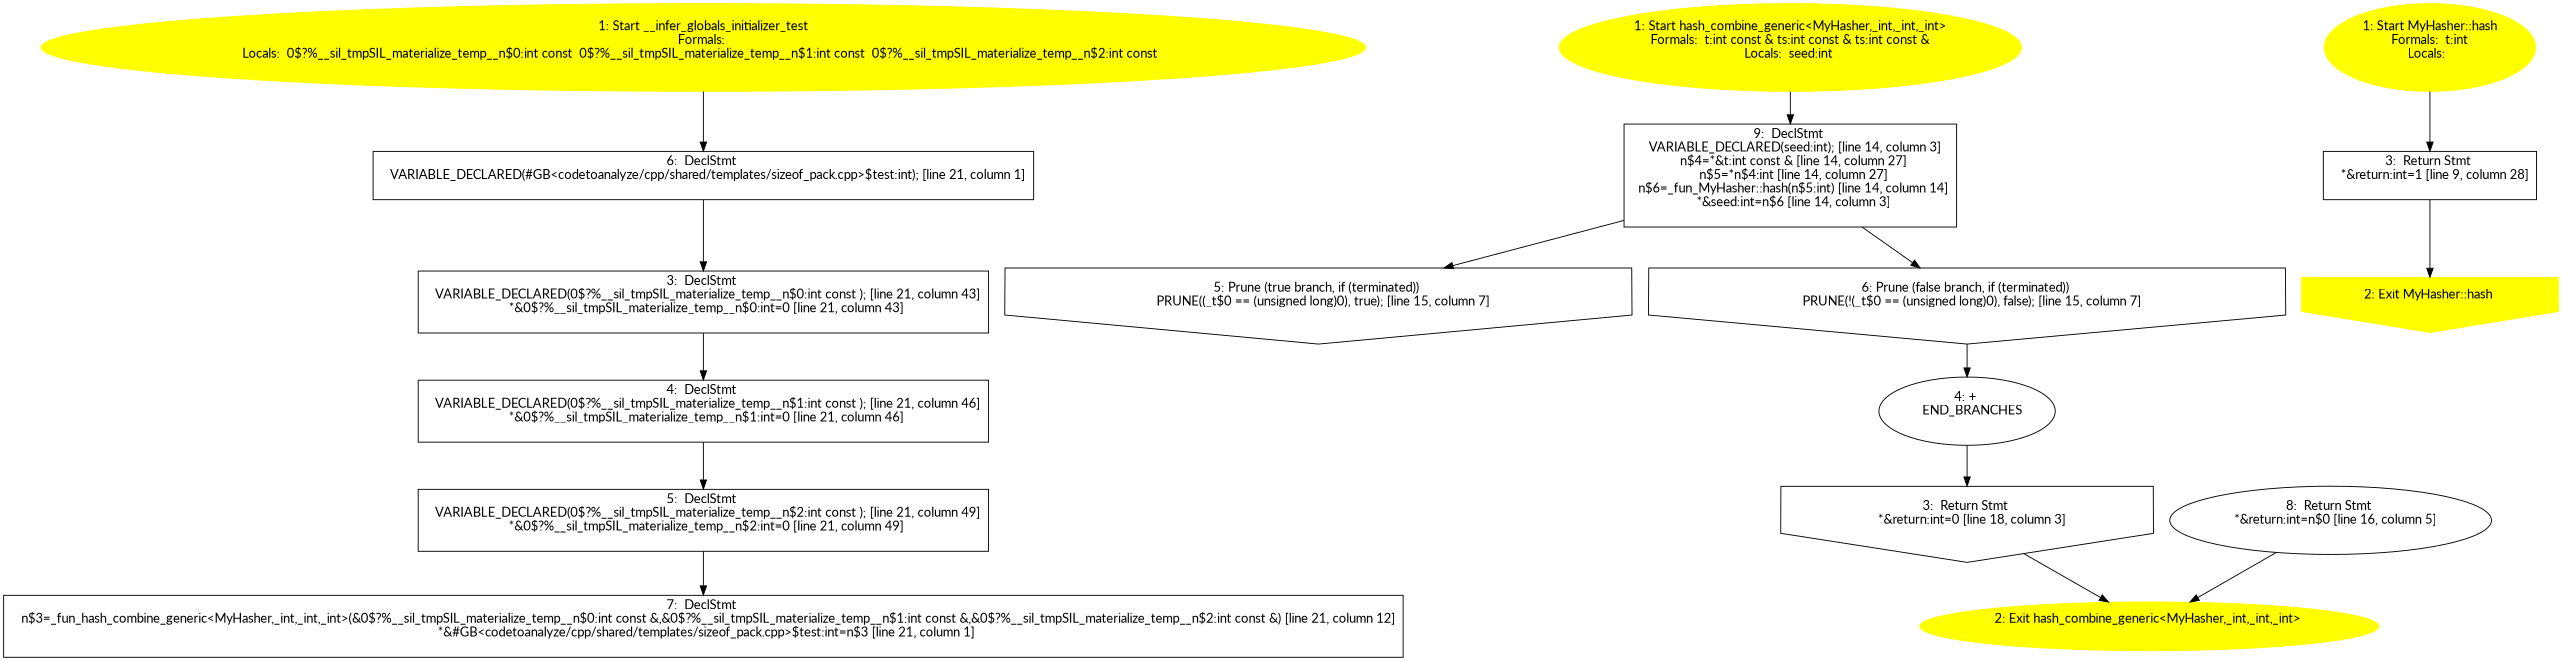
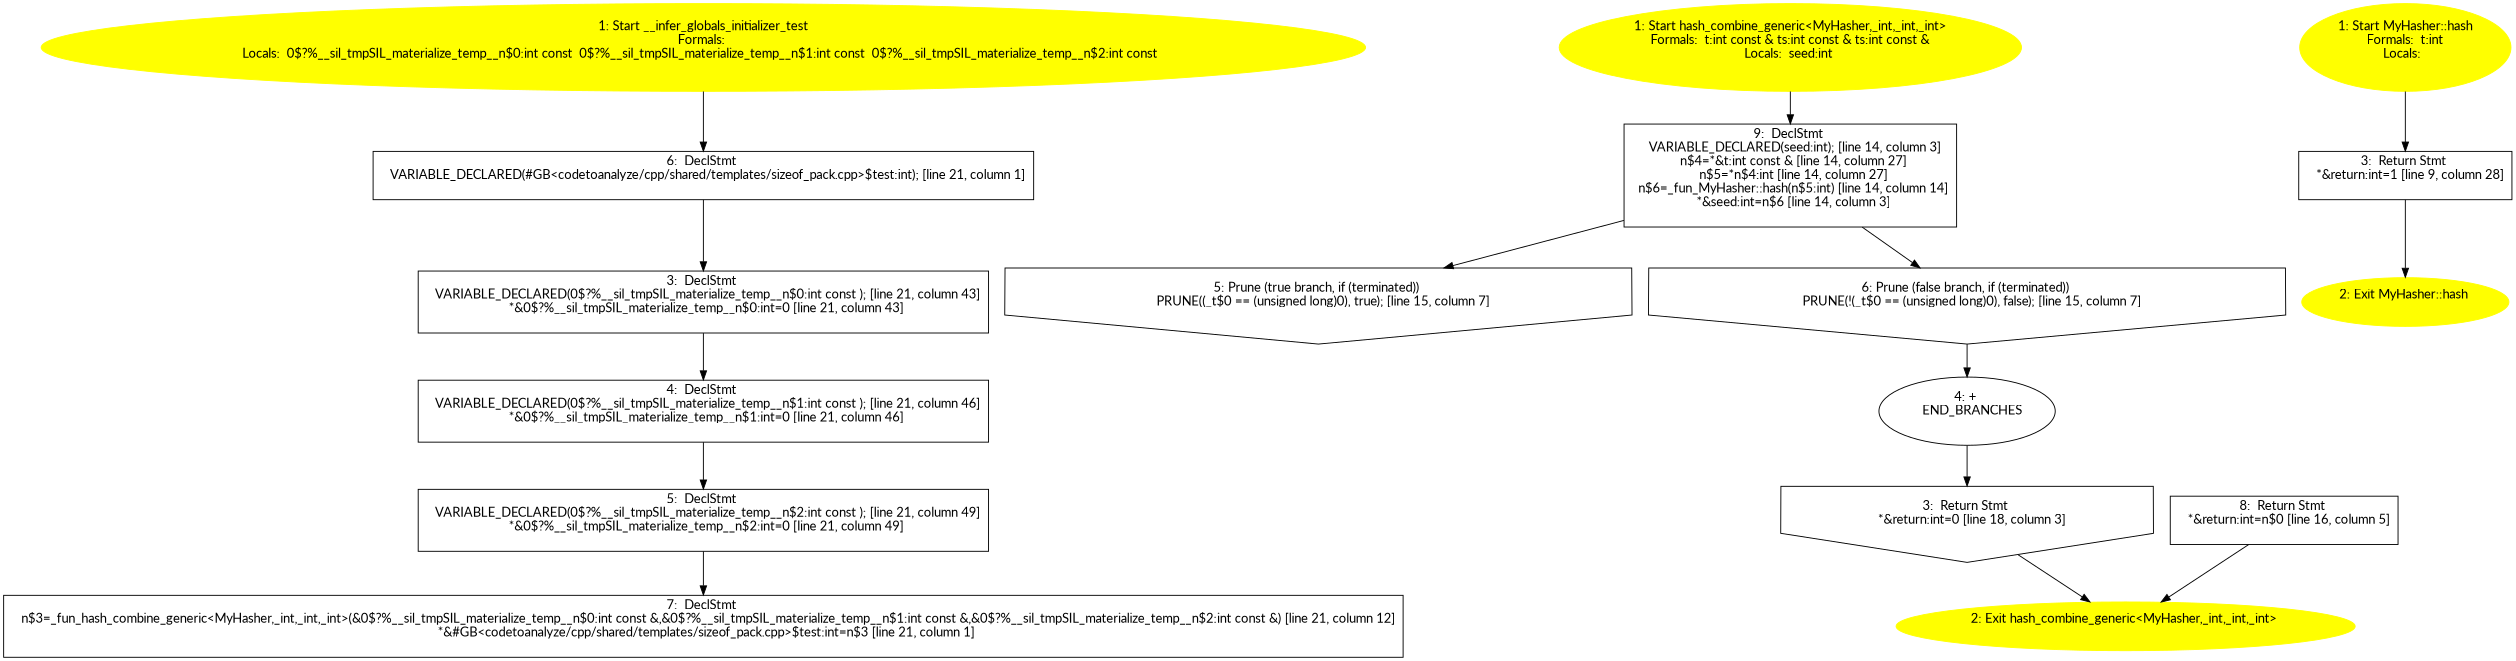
node "2: Exit MyHasher::hash": shape invhouse -> ellipse
node "8:  Return Stmt *&return:int=n$0 [line 16, column 5]": shape ellipse -> box
